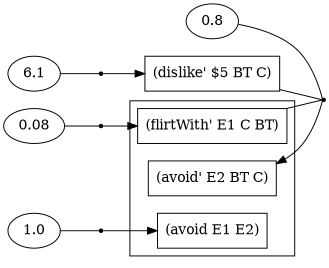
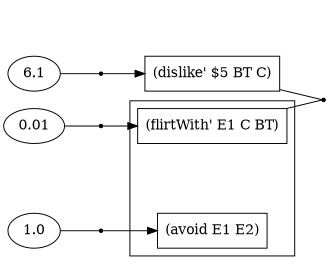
node "0.8": removed
node "0.08": label "0.08" -> "0.01"
node "(avoid' E2 BT C)": removed
